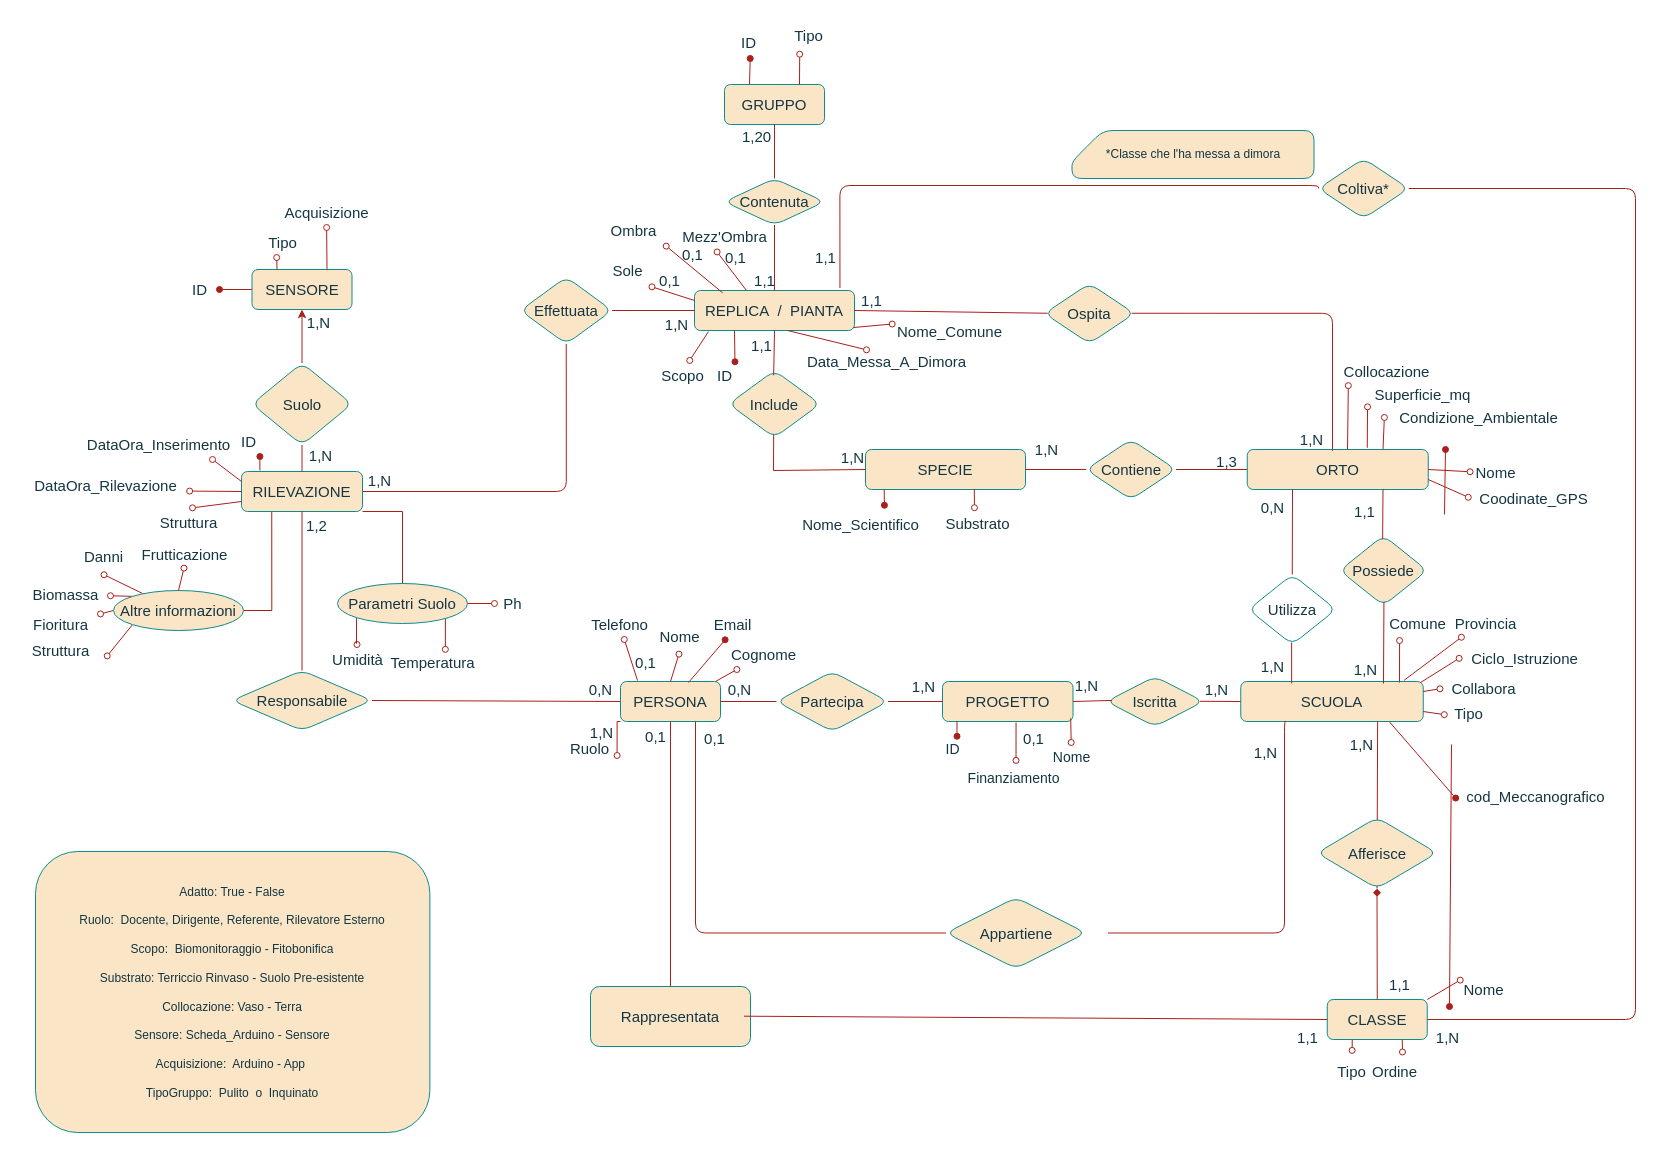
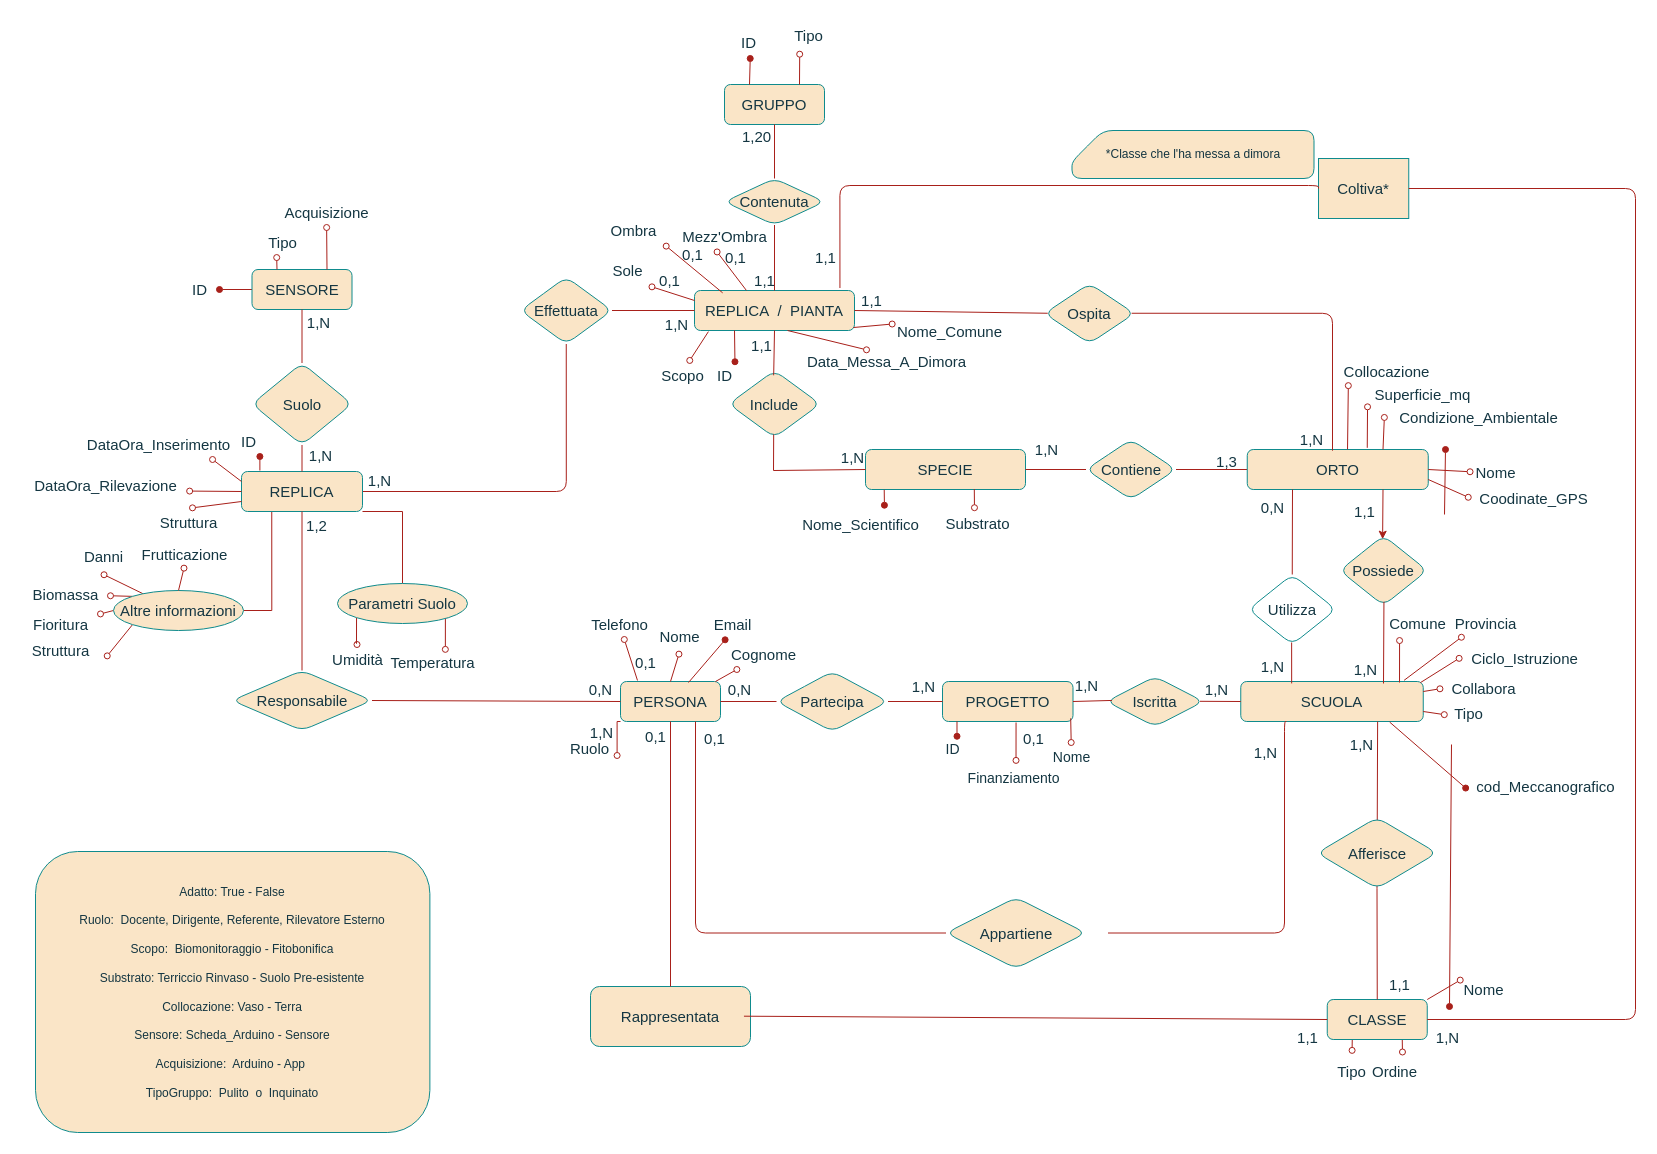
node "Coltiva*": shape diamond -> rectangle
edge "Suolo" -> "SENSORE": arrowhead classic -> none
node "RILEVAZIONE": label "RILEVAZIONE" -> "REPLICA"
edge "ORTO" -- "Possiede": arrowhead none -> classic
edge "Parametri Suolo" -> "Ph": removed
node "Ph": removed
node "cod_Meccanografico": moved (1536, 797) -> (1546, 787)
edge "CLASSE" -> "Afferisce": arrowhead diamond -> none
